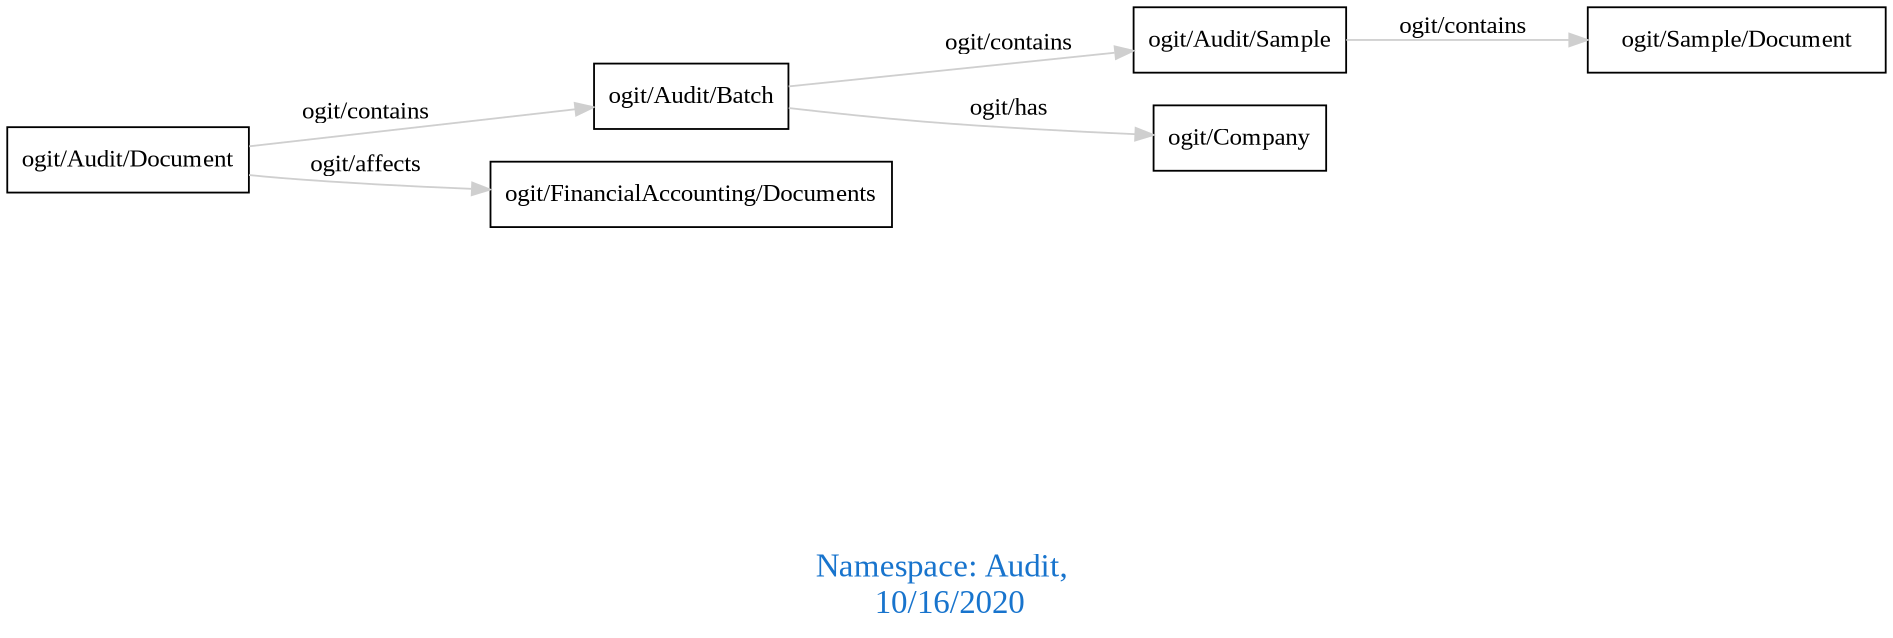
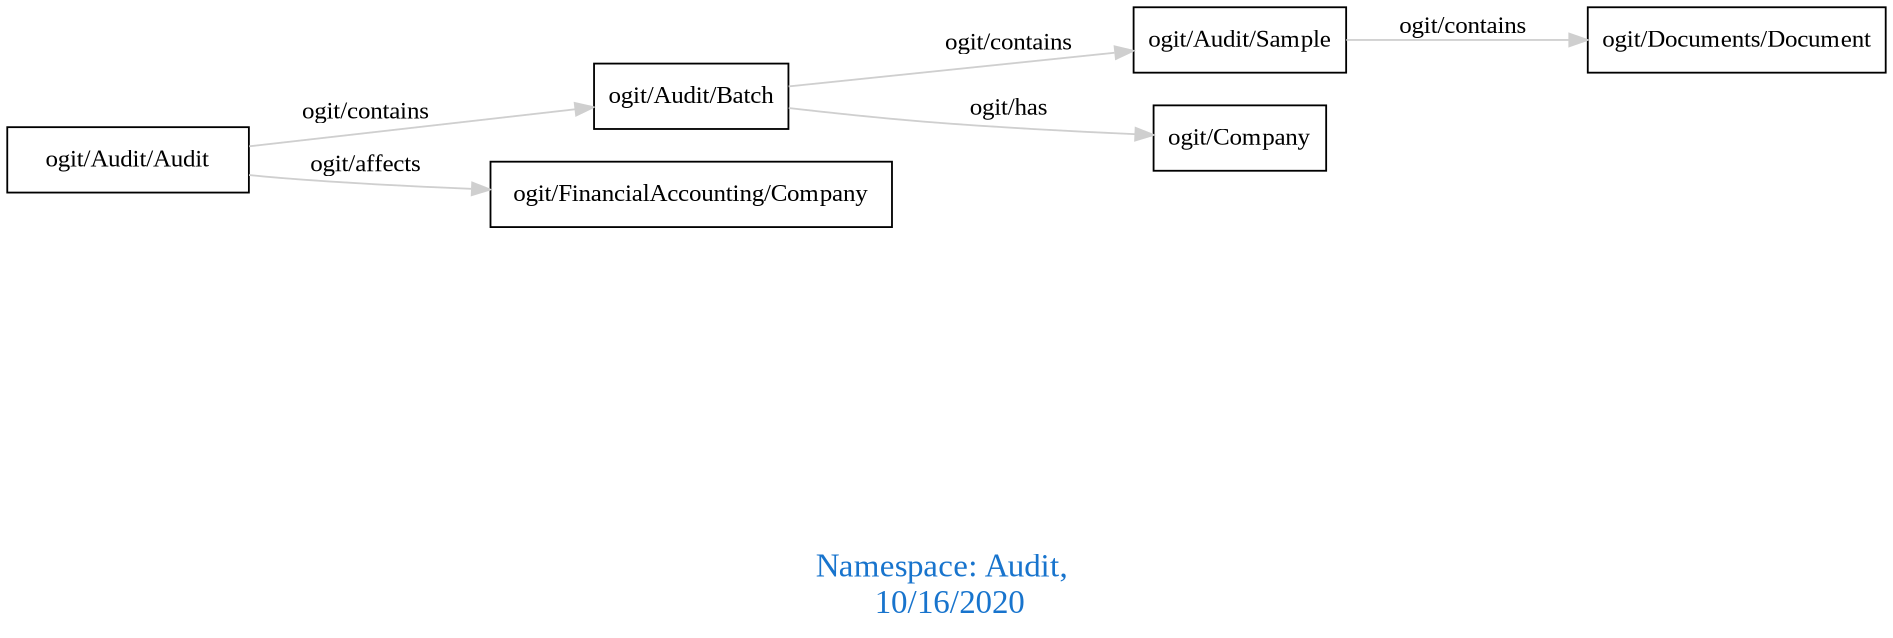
node "ogit/Sample/Document": label "ogit/Sample/Document" -> "ogit/Documents/Document"
node "ogit/Audit/Document": label "ogit/Audit/Document" -> "ogit/Audit/Audit"
node "ogit/FinancialAccounting/Documents": label "ogit/FinancialAccounting/Documents" -> "ogit/FinancialAccounting/Company"
